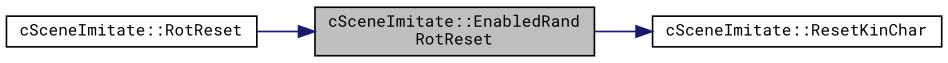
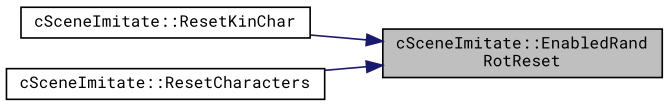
node "cSceneImitate::RotReset": label "cSceneImitate::RotReset" -> "cSceneImitate::ResetCharacters"
edge "cSceneImitate::EnabledRand RotReset" -> "cSceneImitate::ResetKinChar": reversed
